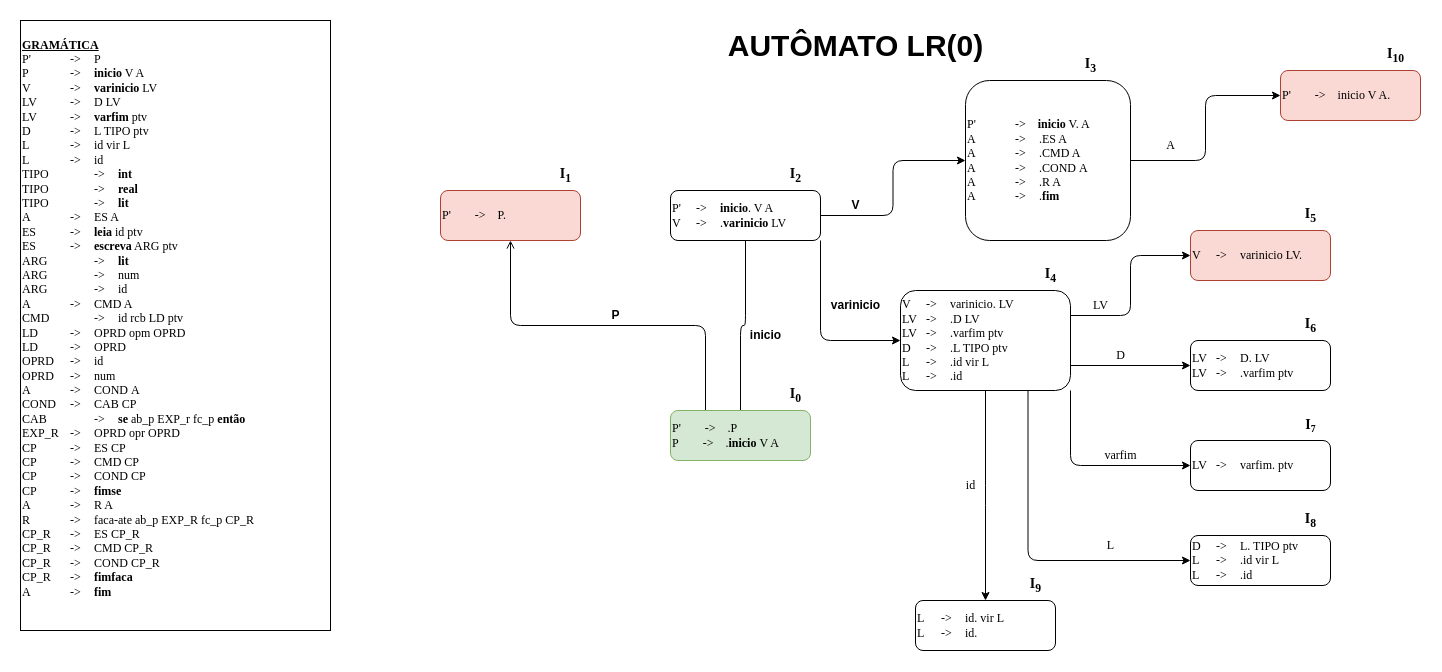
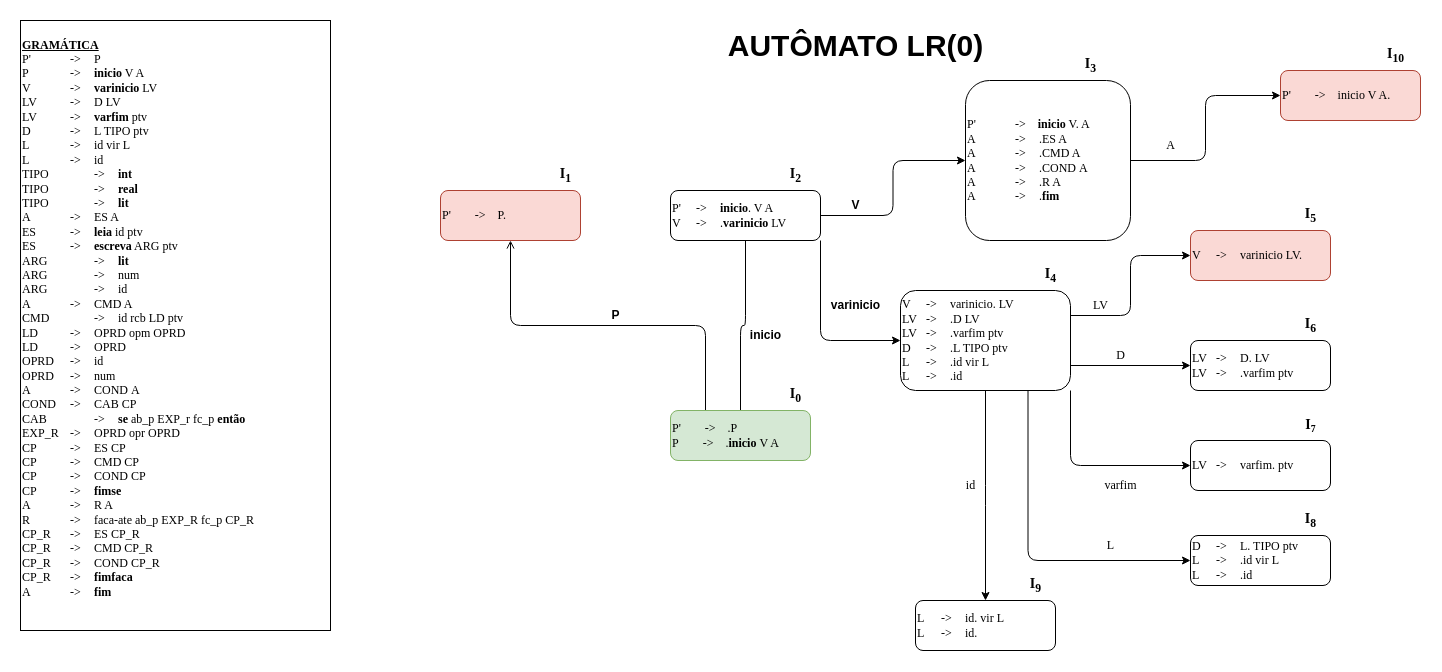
node "varfim": moved (1121, 456) -> (1121, 486)
